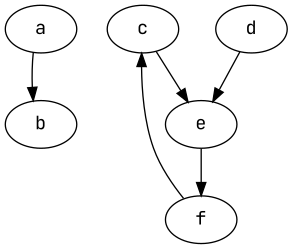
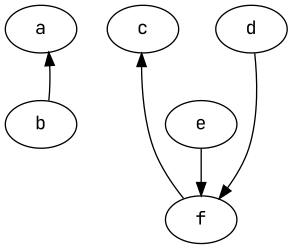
edge "a" -> "b": reversed
edge "c" -> "e": removed
edge "d" -> "e": now "d" -> "f"
